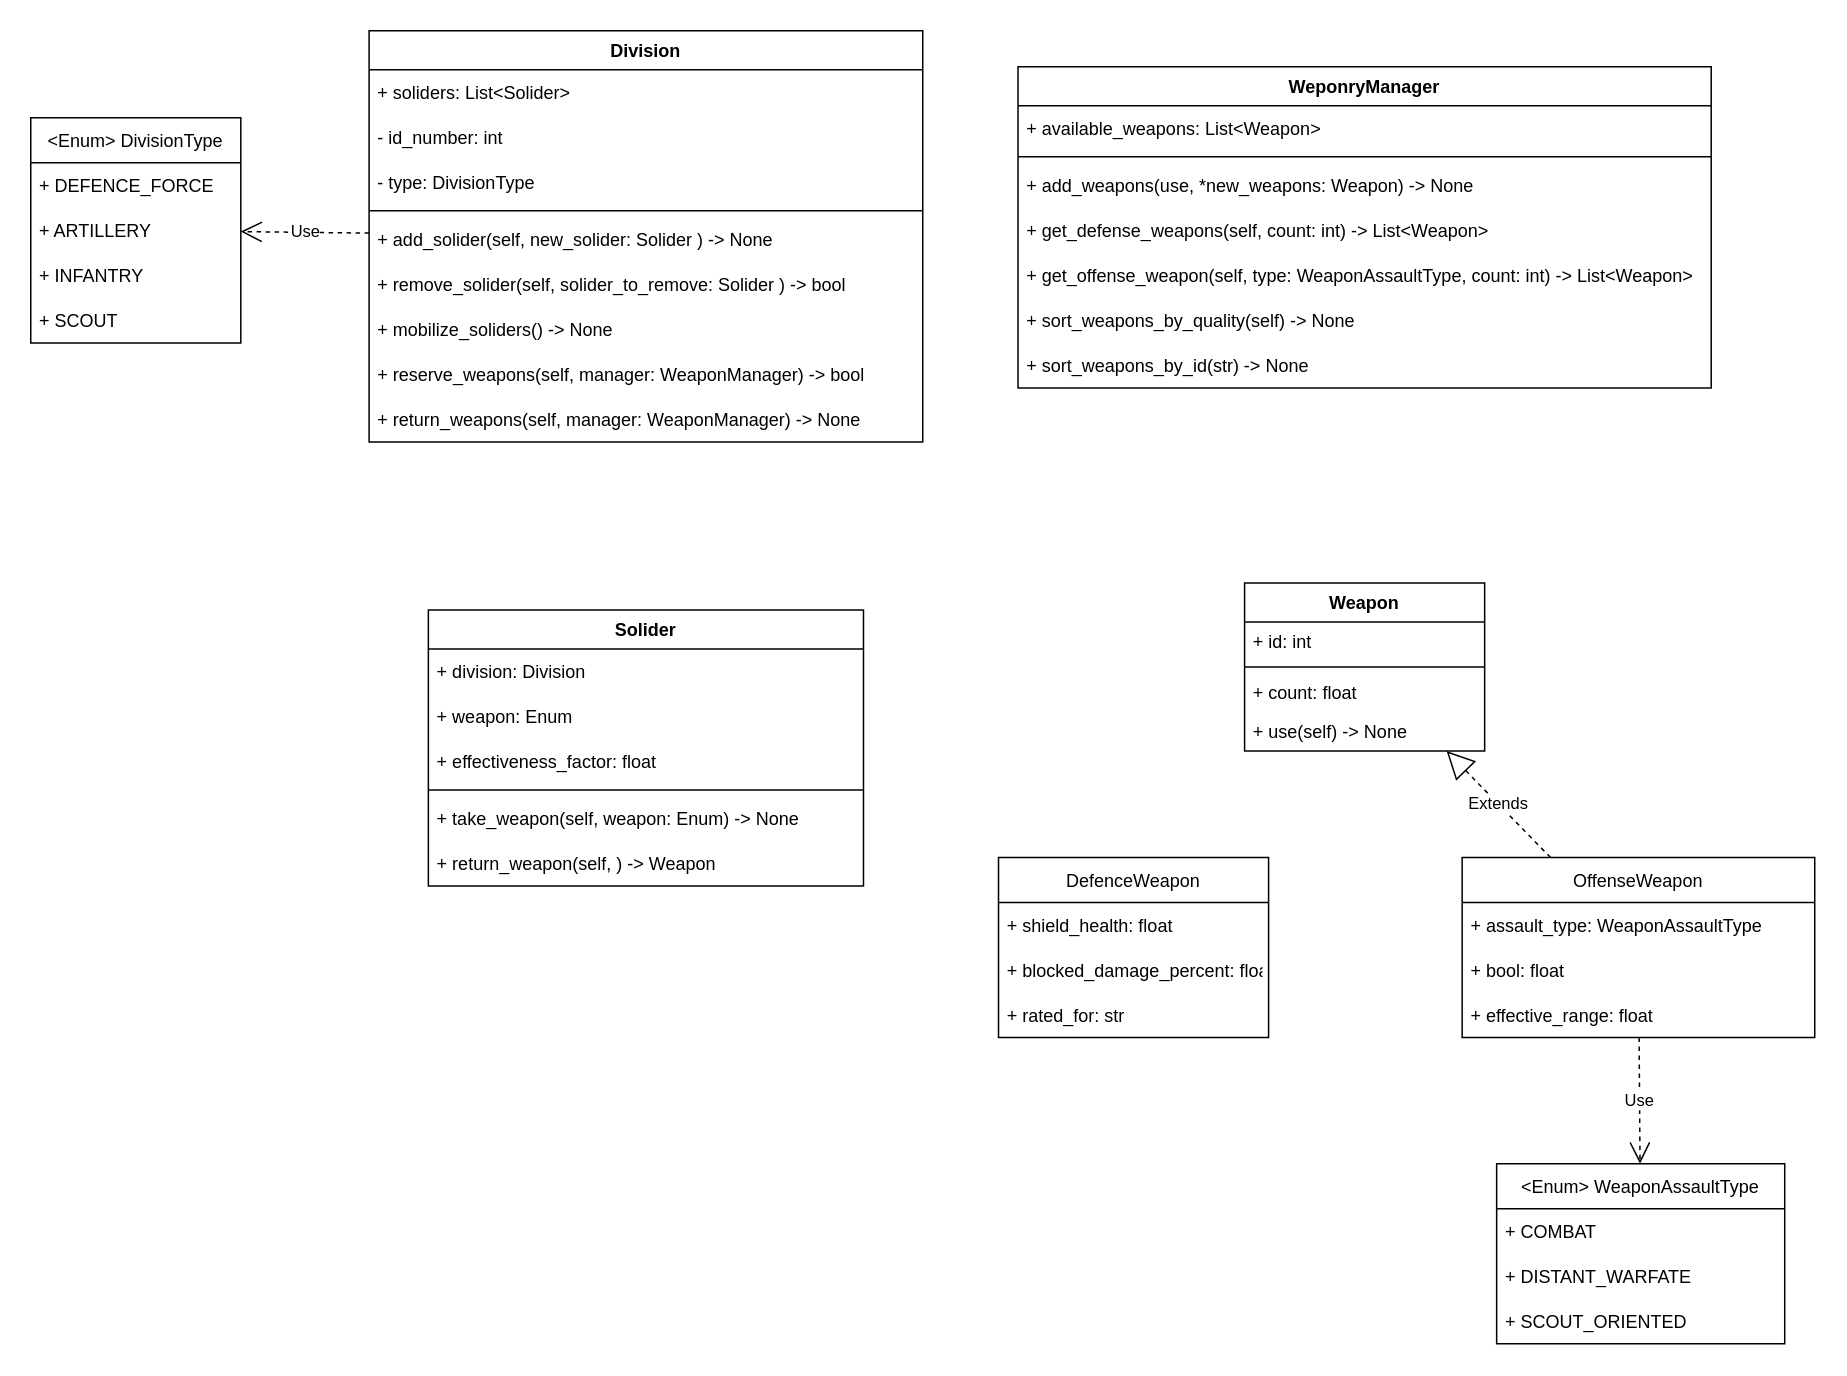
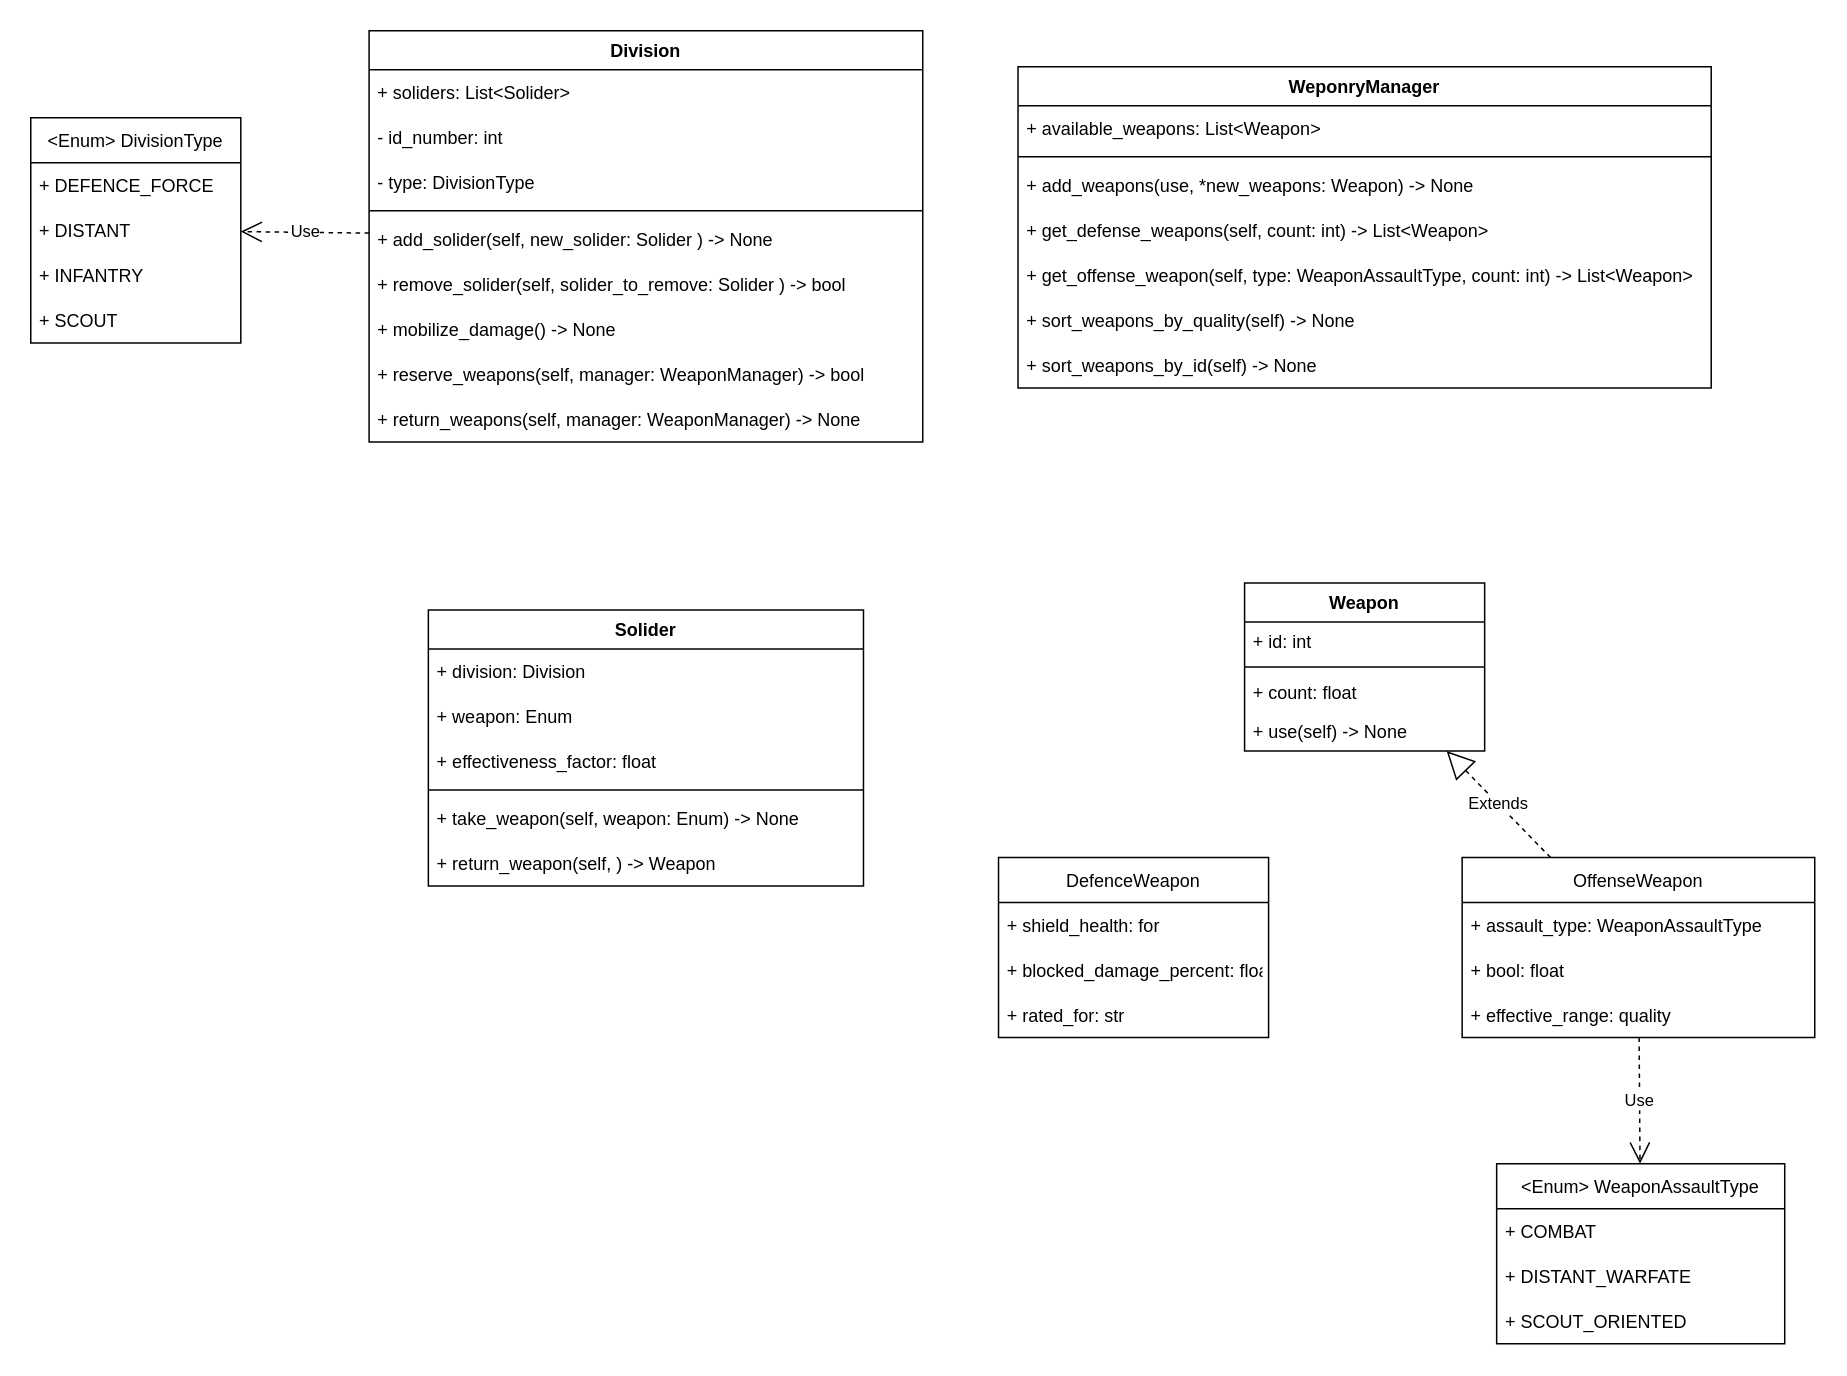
node "+ ARTILLERY": label "+ ARTILLERY" -> "+ DISTANT"
node "+ mobilize_soliders() -> None": label "+ mobilize_soliders() -> None" -> "+ mobilize_damage() -> None"
node "+ sort_weapons_by_id(str) -> None": label "+ sort_weapons_by_id(str) -> None" -> "+ sort_weapons_by_id(self) -> None"
node "+ shield_health: float": label "+ shield_health: float" -> "+ shield_health: for"
node "+ effective_range: float": label "+ effective_range: float" -> "+ effective_range: quality"
